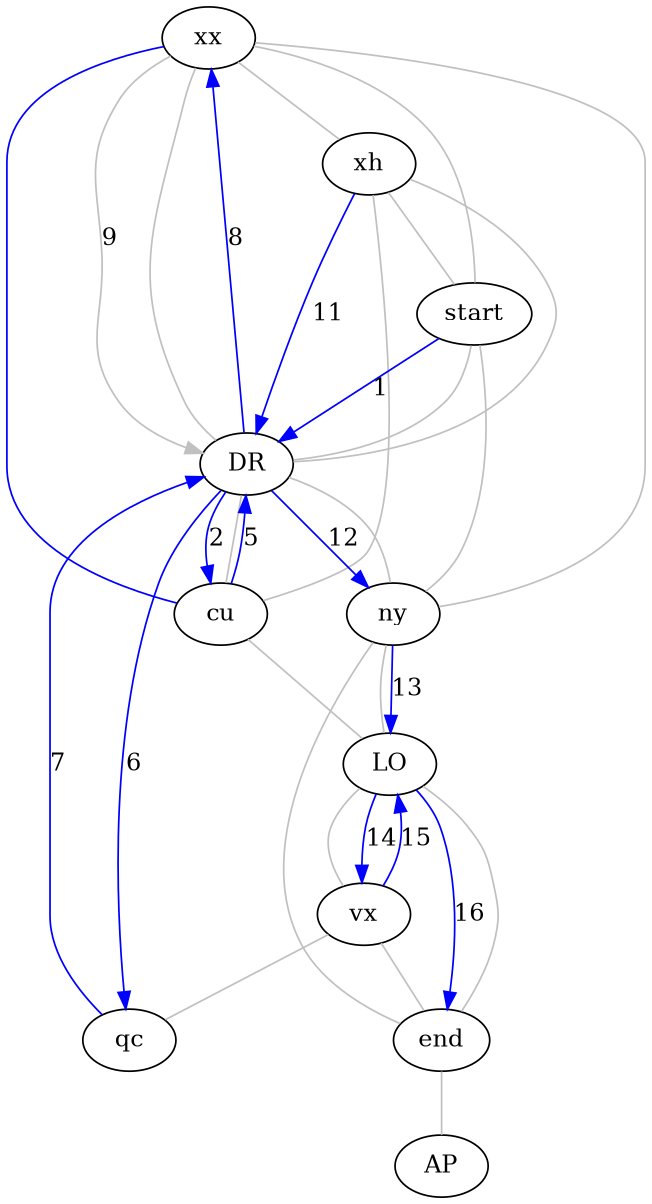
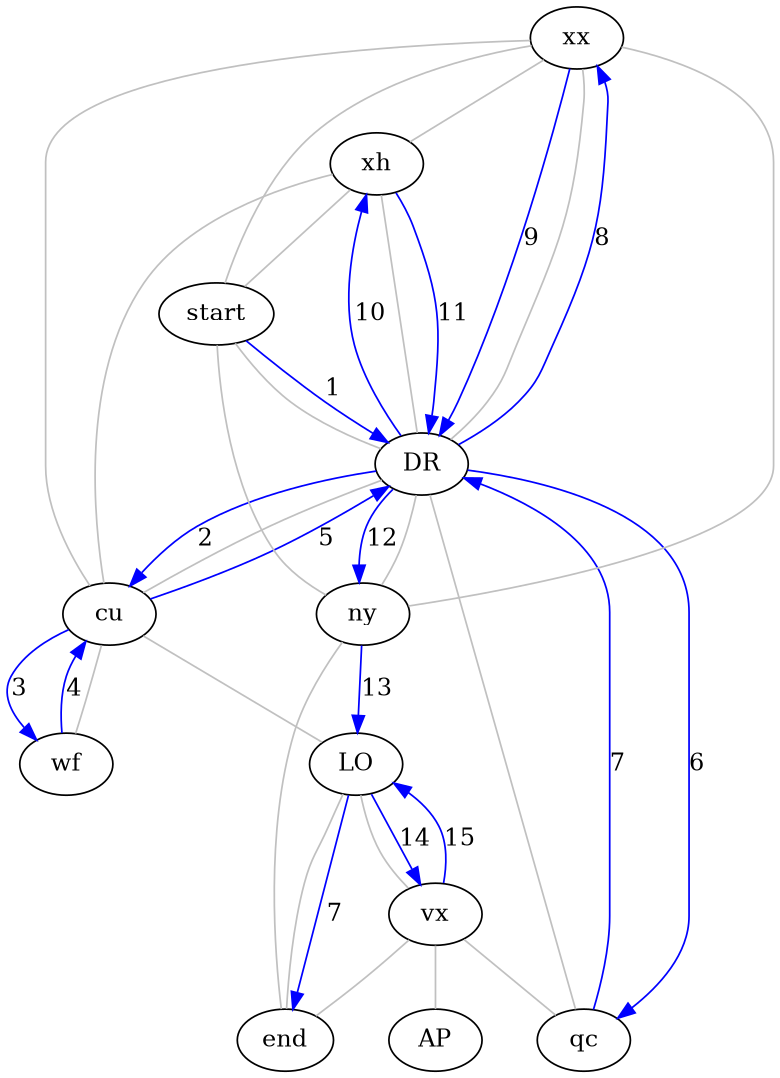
edge "xx" -> "DR": color gray -> blue
edge "xx" -- "cu": color blue -> gray
edge "DR" -> "xh": added, label "10"
edge "ny" -- "LO": removed
edge "DR" -- "qc": added
node "wf": added
edge "LO" -> "end": label "16" -> "7"
edge "end" -- "AP": now "vx" -- "AP"
